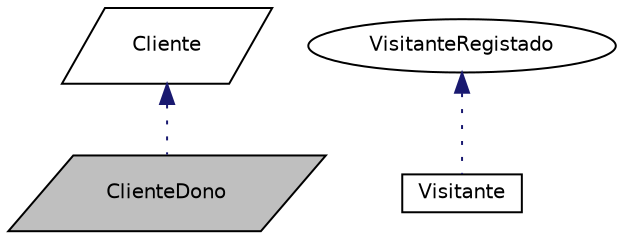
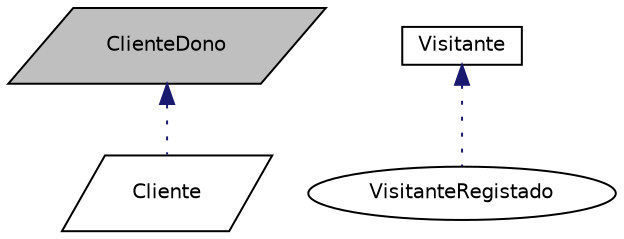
edge "ClienteDono" -> "Cliente": reversed
edge "Visitante" -> "VisitanteRegistado": reversed
